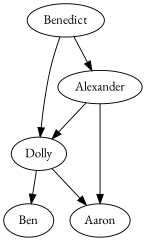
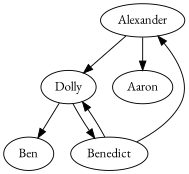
edge "Dolly" -> "Aaron": now "Dolly" -> "Benedict"
